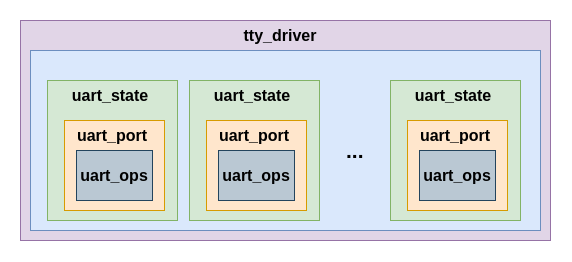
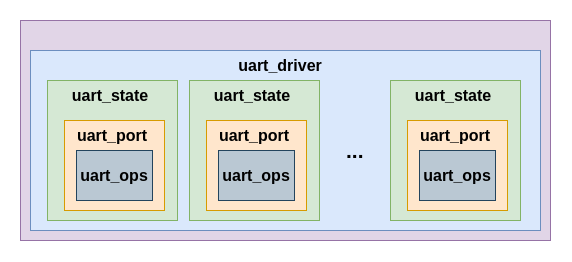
node "tty_driver": removed
node "uart_driver": added
